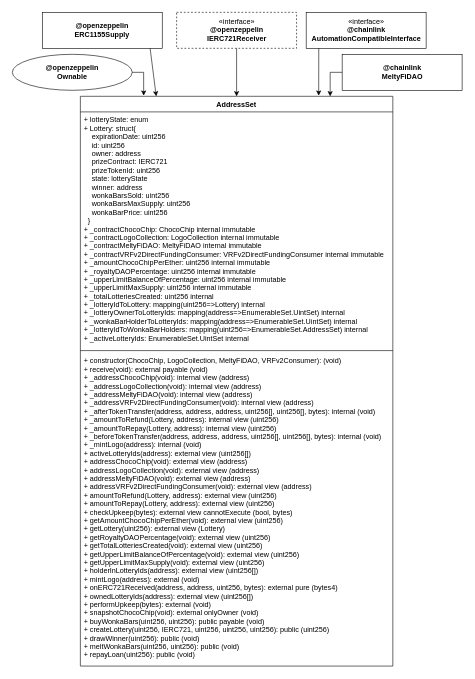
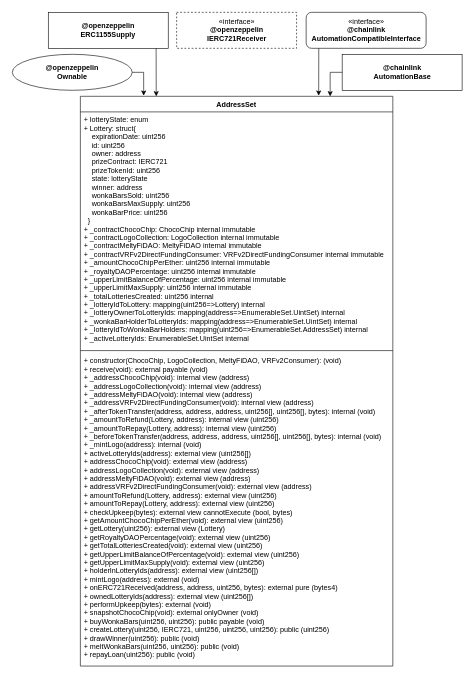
node "@openzeppelin ERC1155Supply": moved (102, 30) -> (108, 30)
node "«interface»@chainlinkAutomationCompatibleInterface": shape rectangle -> rounded rectangle
edge "«interface» @openzeppelin IERC721Receiver" -> "AddressSet": removed
node "@chainlinkMeltyFiDAO": label "@chainlinkMeltyFiDAO" -> "@chainlinkAutomationBase"
